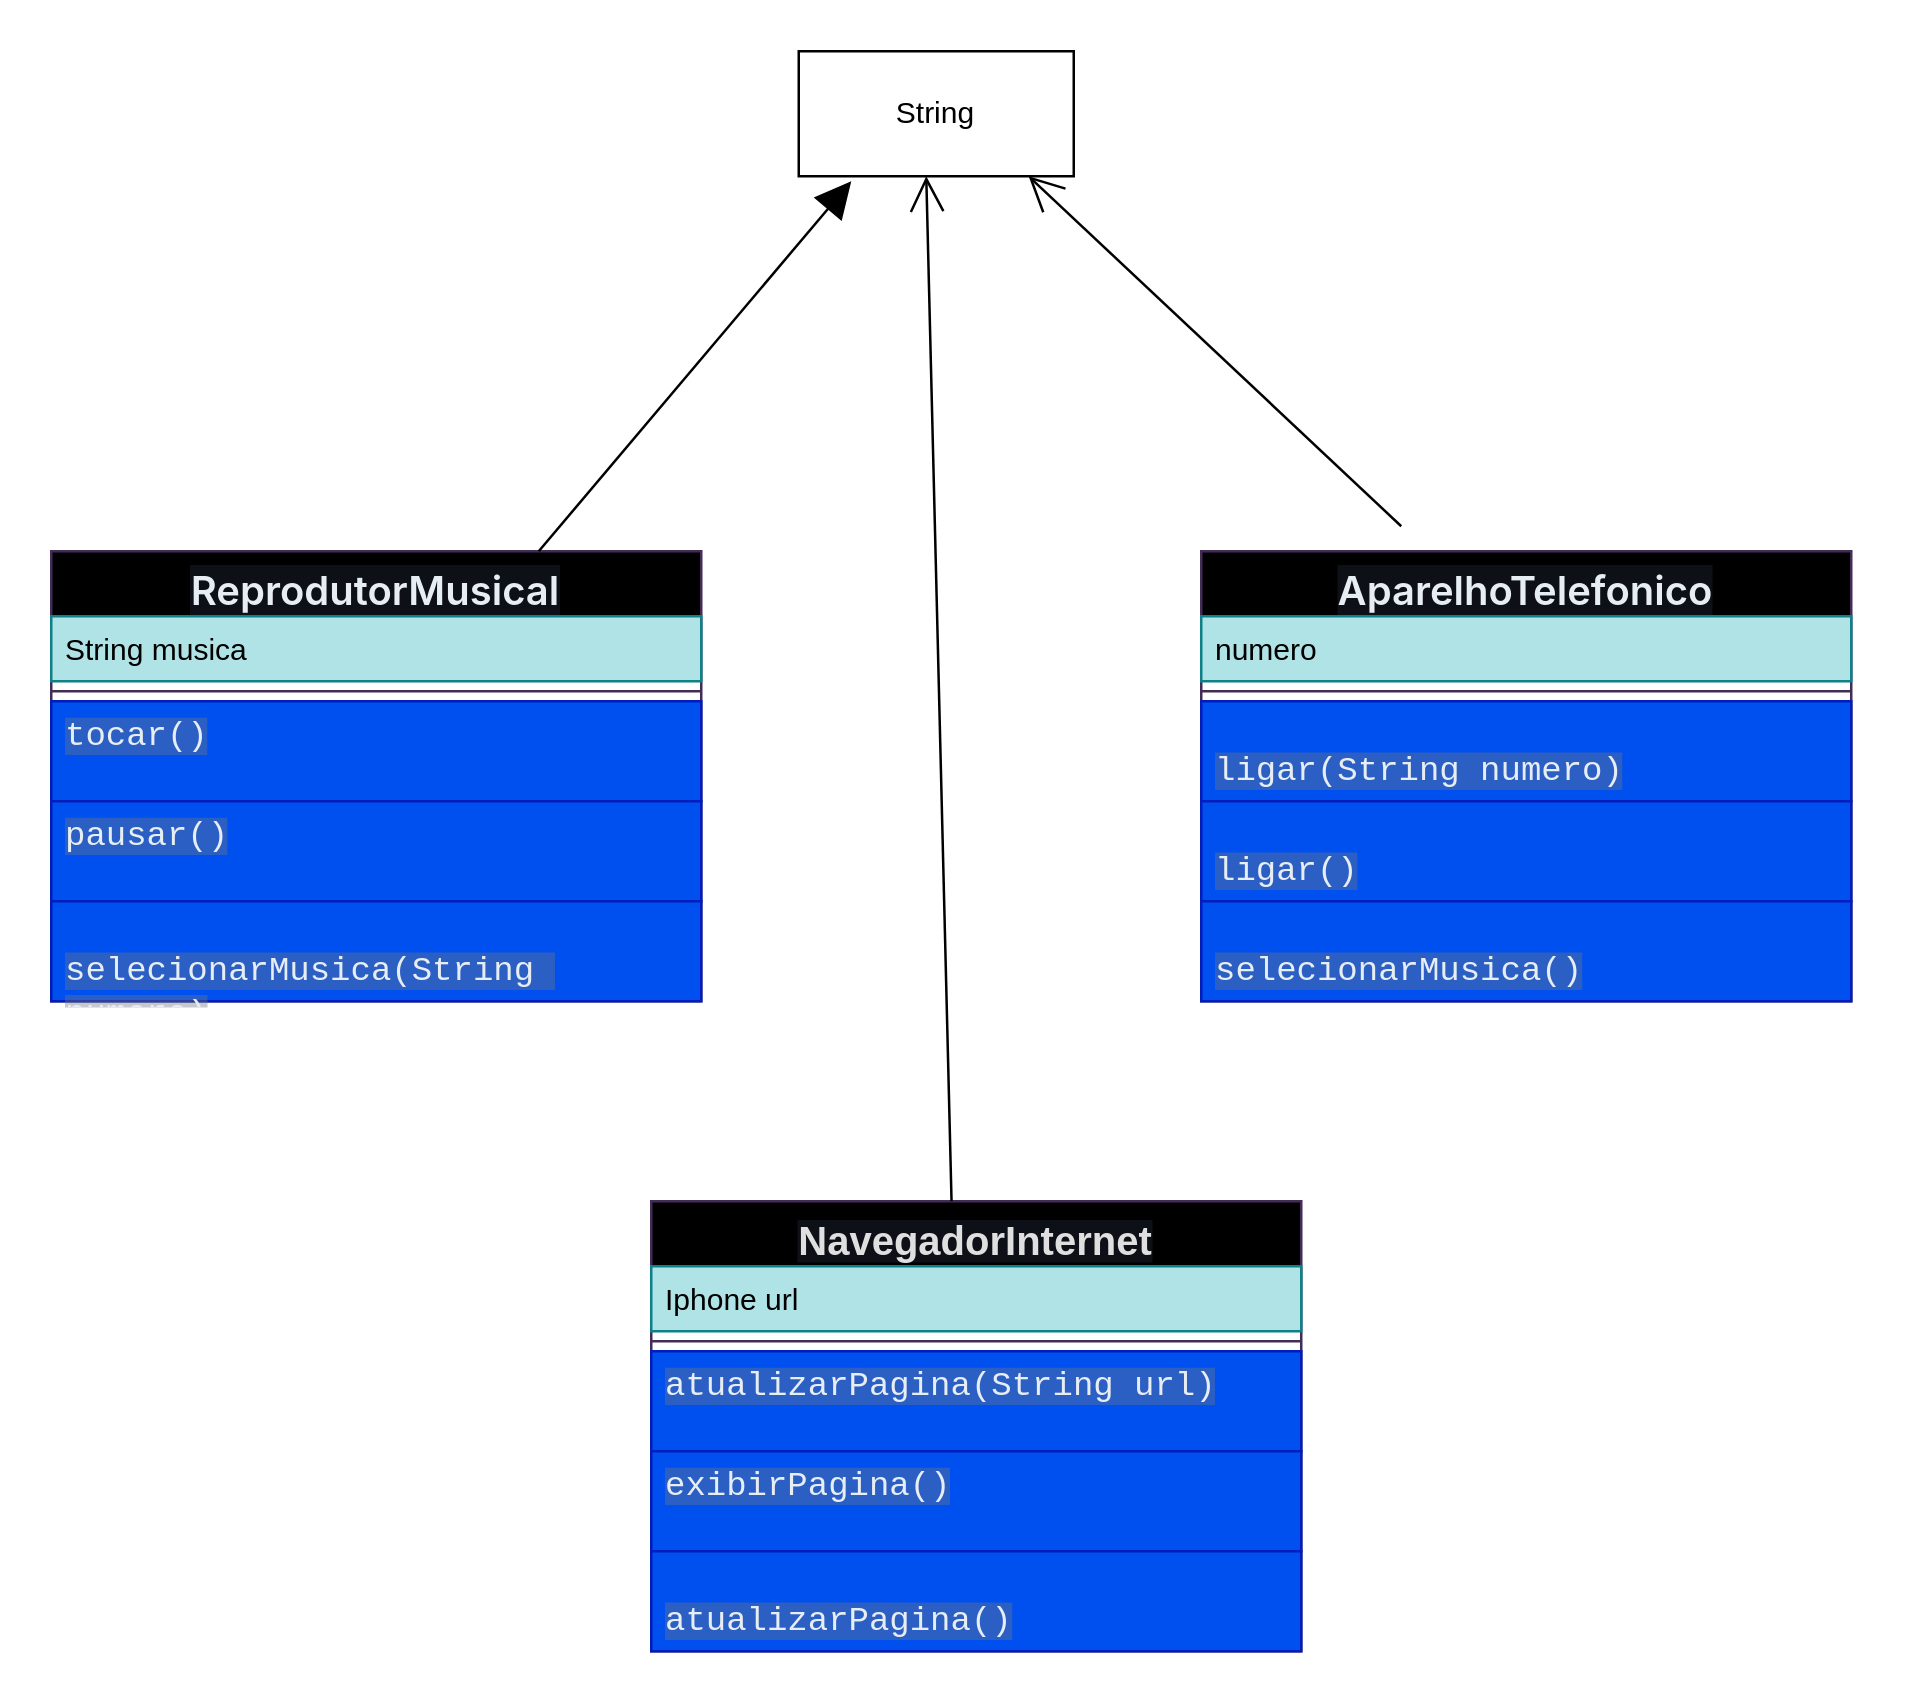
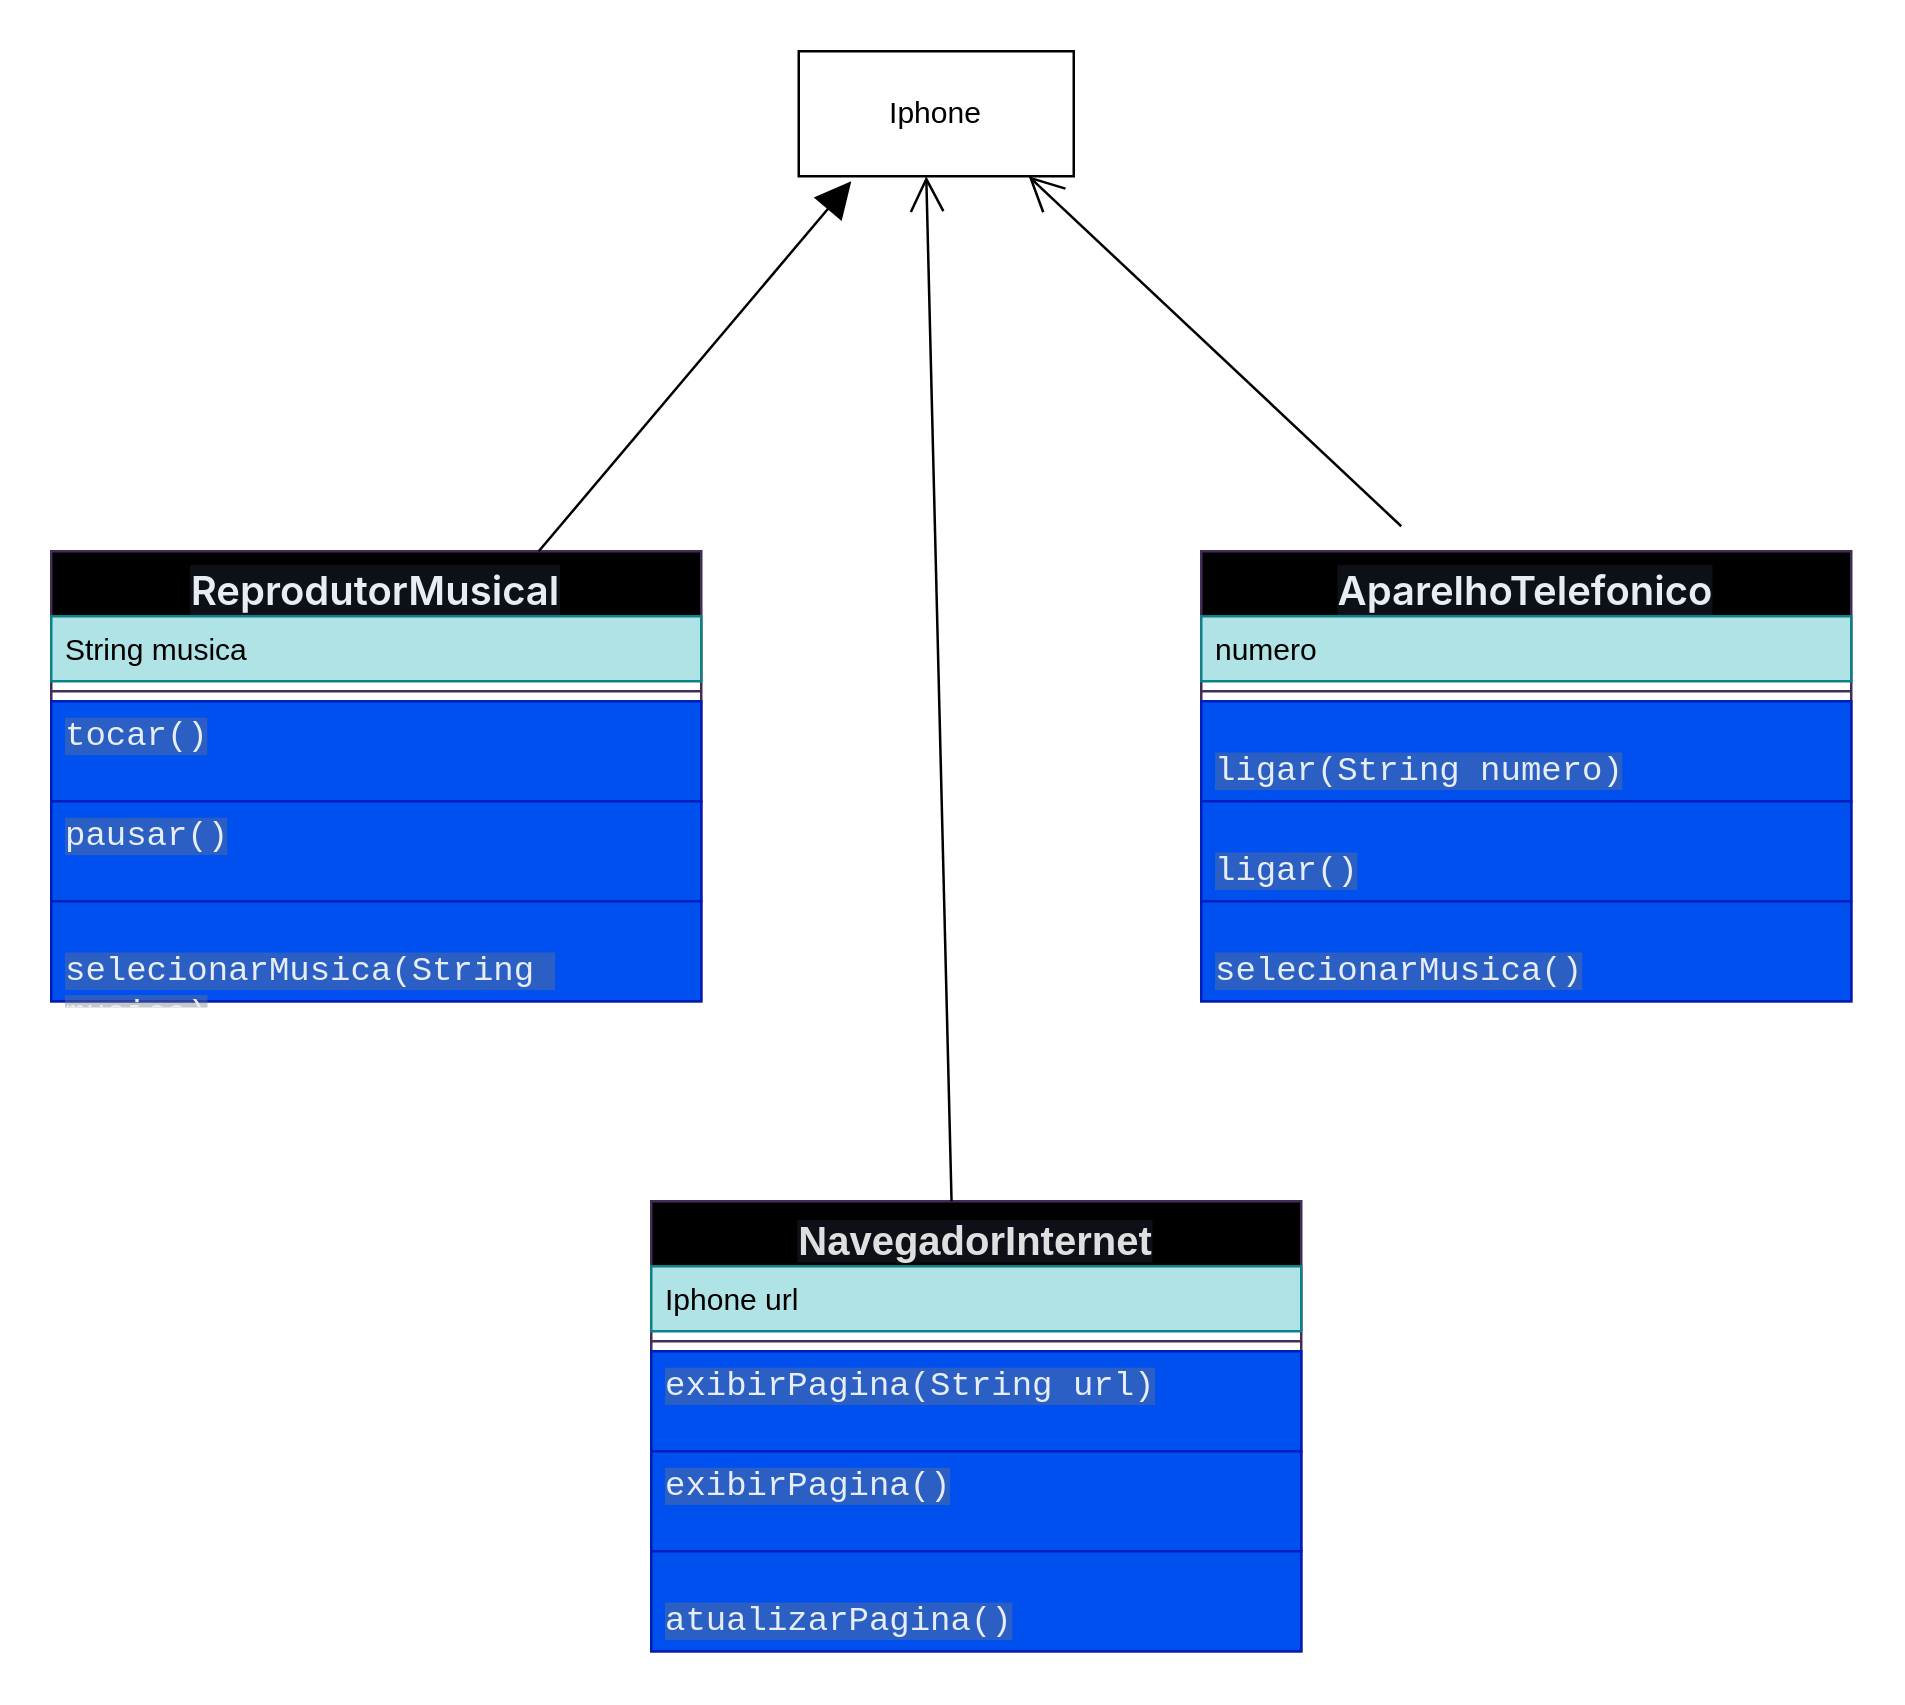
node "String": label "String" -> "Iphone"
node "selecionarMusica(String numero)": label "selecionarMusica(String numero)" -> "selecionarMusica(String musica)"
node "atualizarPagina(String url)": label "atualizarPagina(String url)" -> "exibirPagina(String url)"
